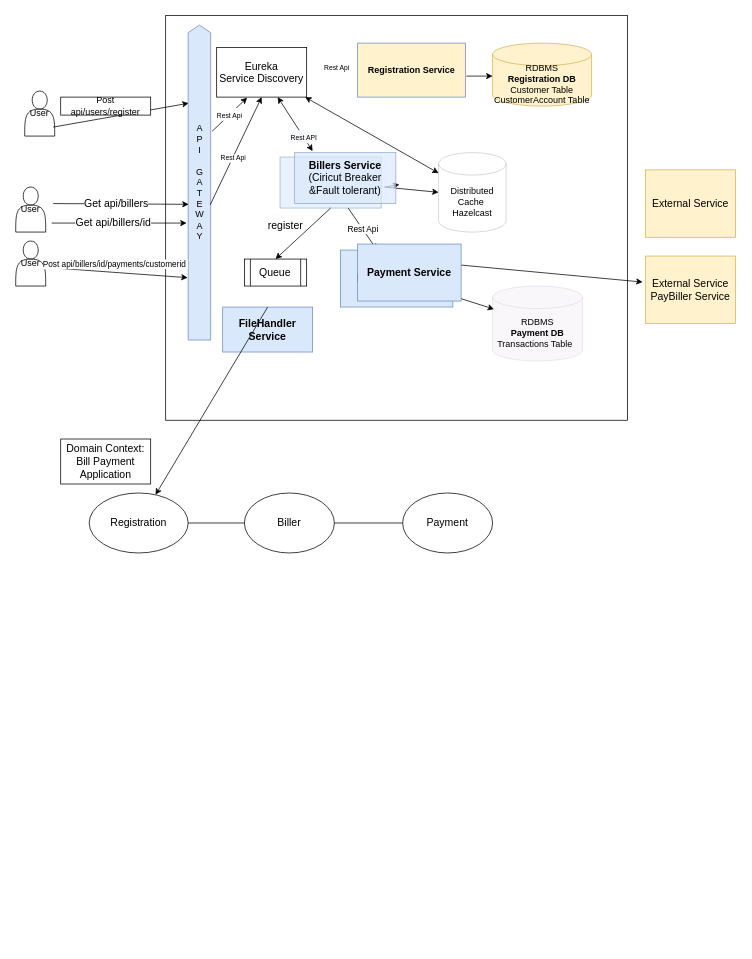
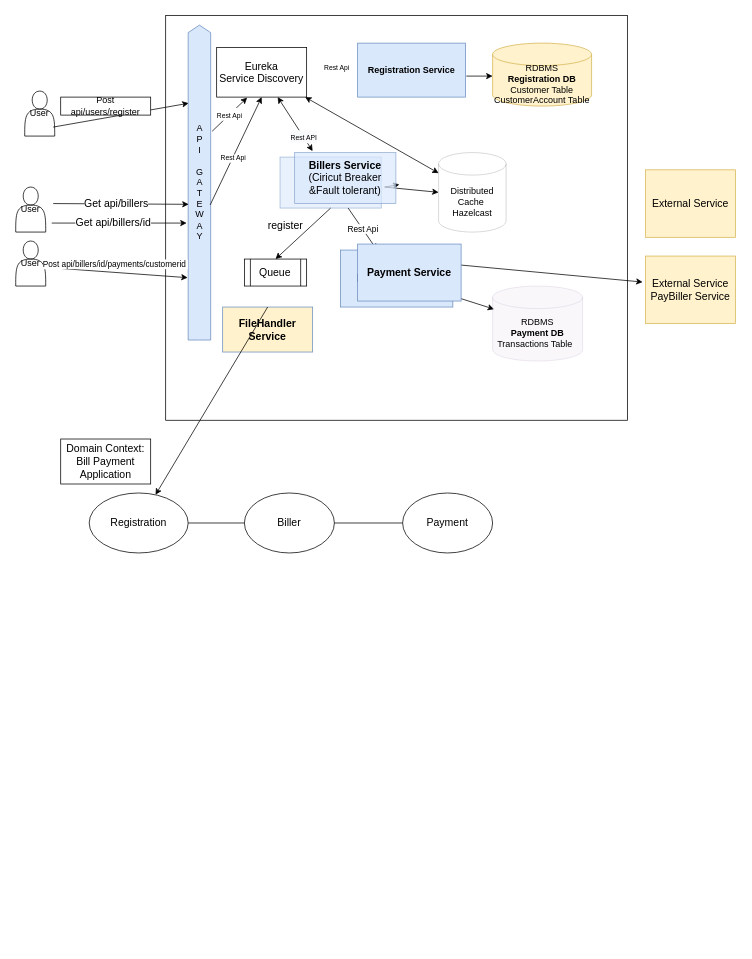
node "Registration Service": fillcolor #fff2cc -> #dae8fc
node "FileHandler Service": fillcolor #dae8fc -> #fff2cc
